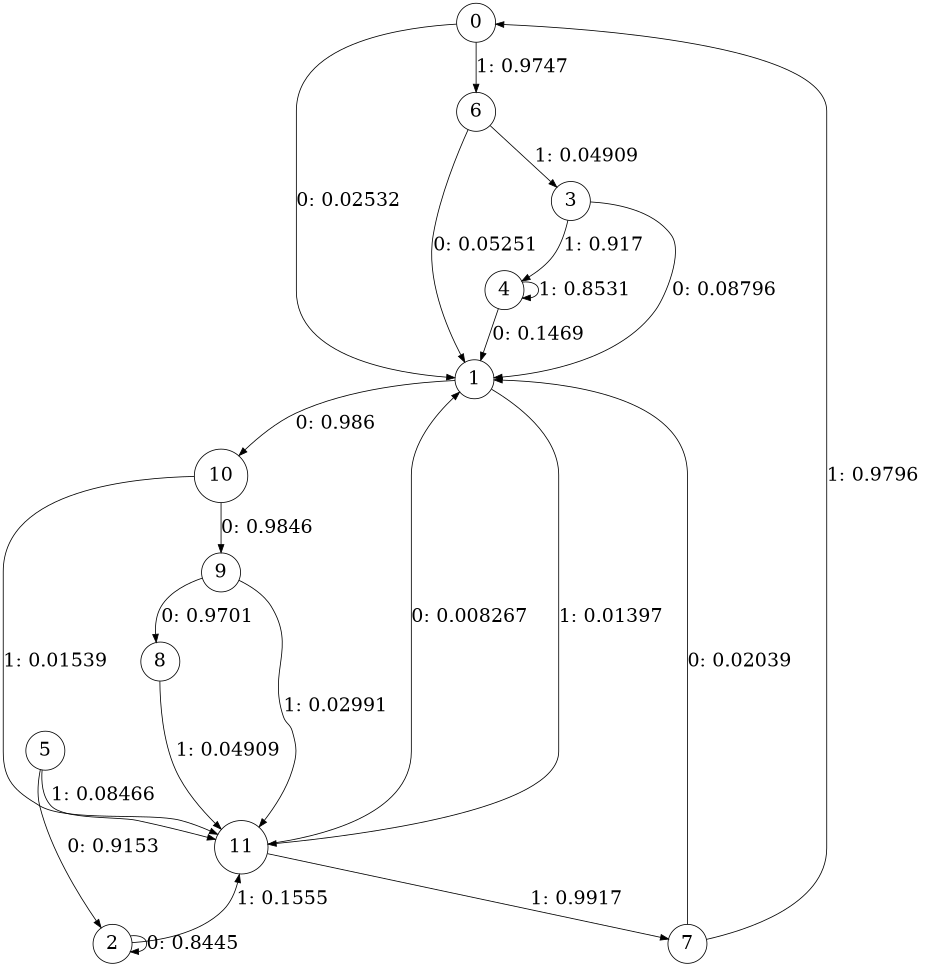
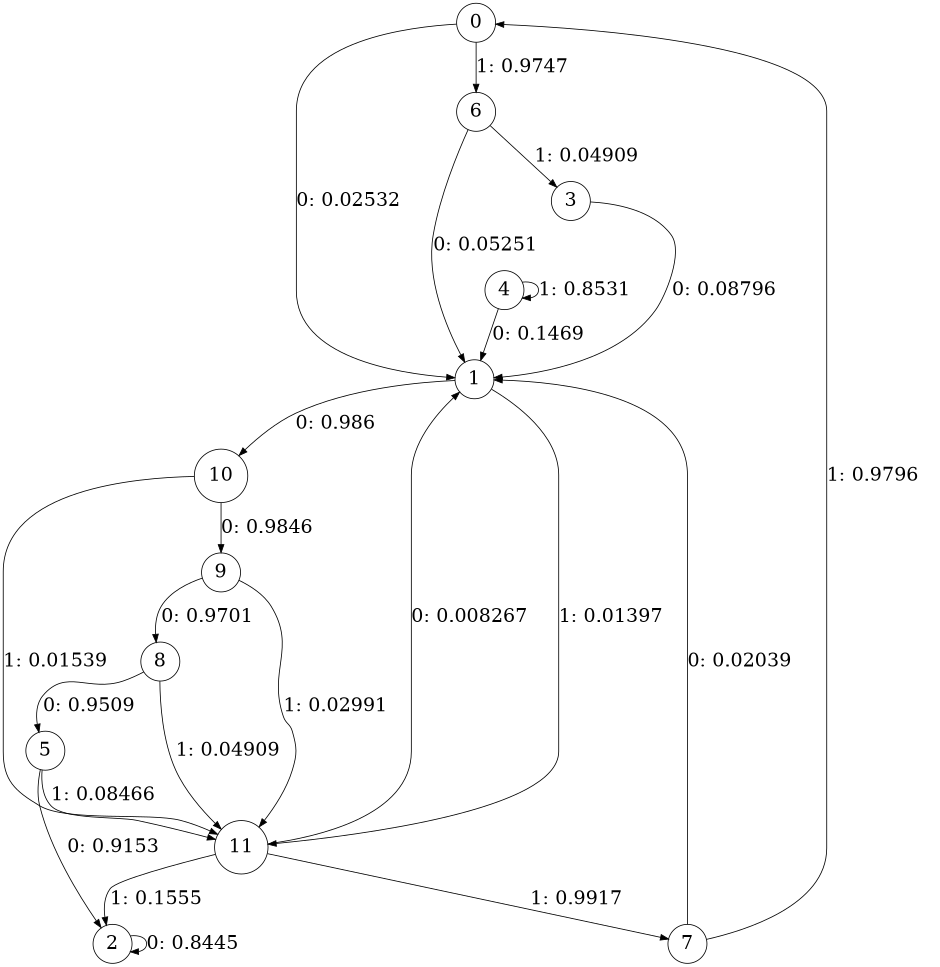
edge "3" -> "4": removed, label "1: 0.917"
edge "8" -> "5": added, label "0: 0.9509"
edge "2" -> "11": reversed
